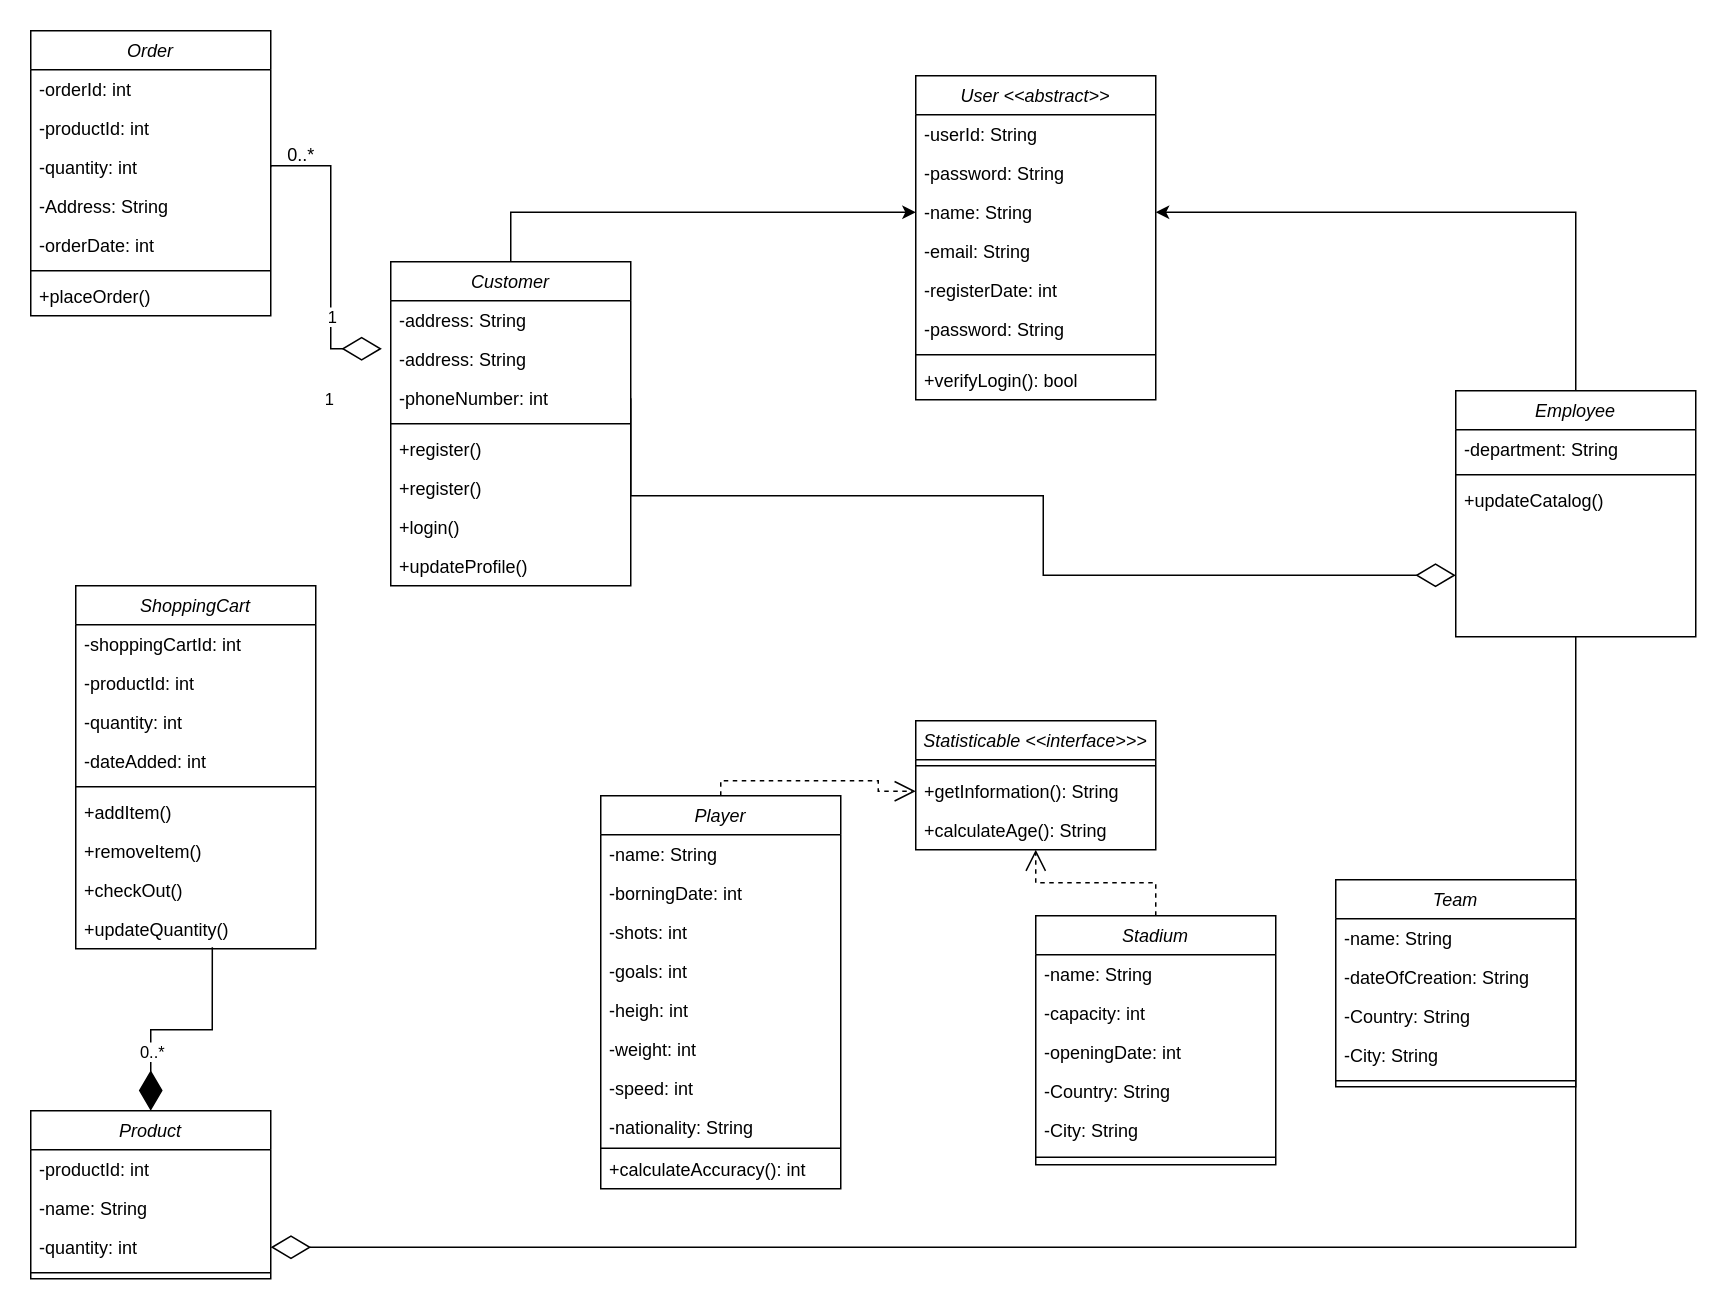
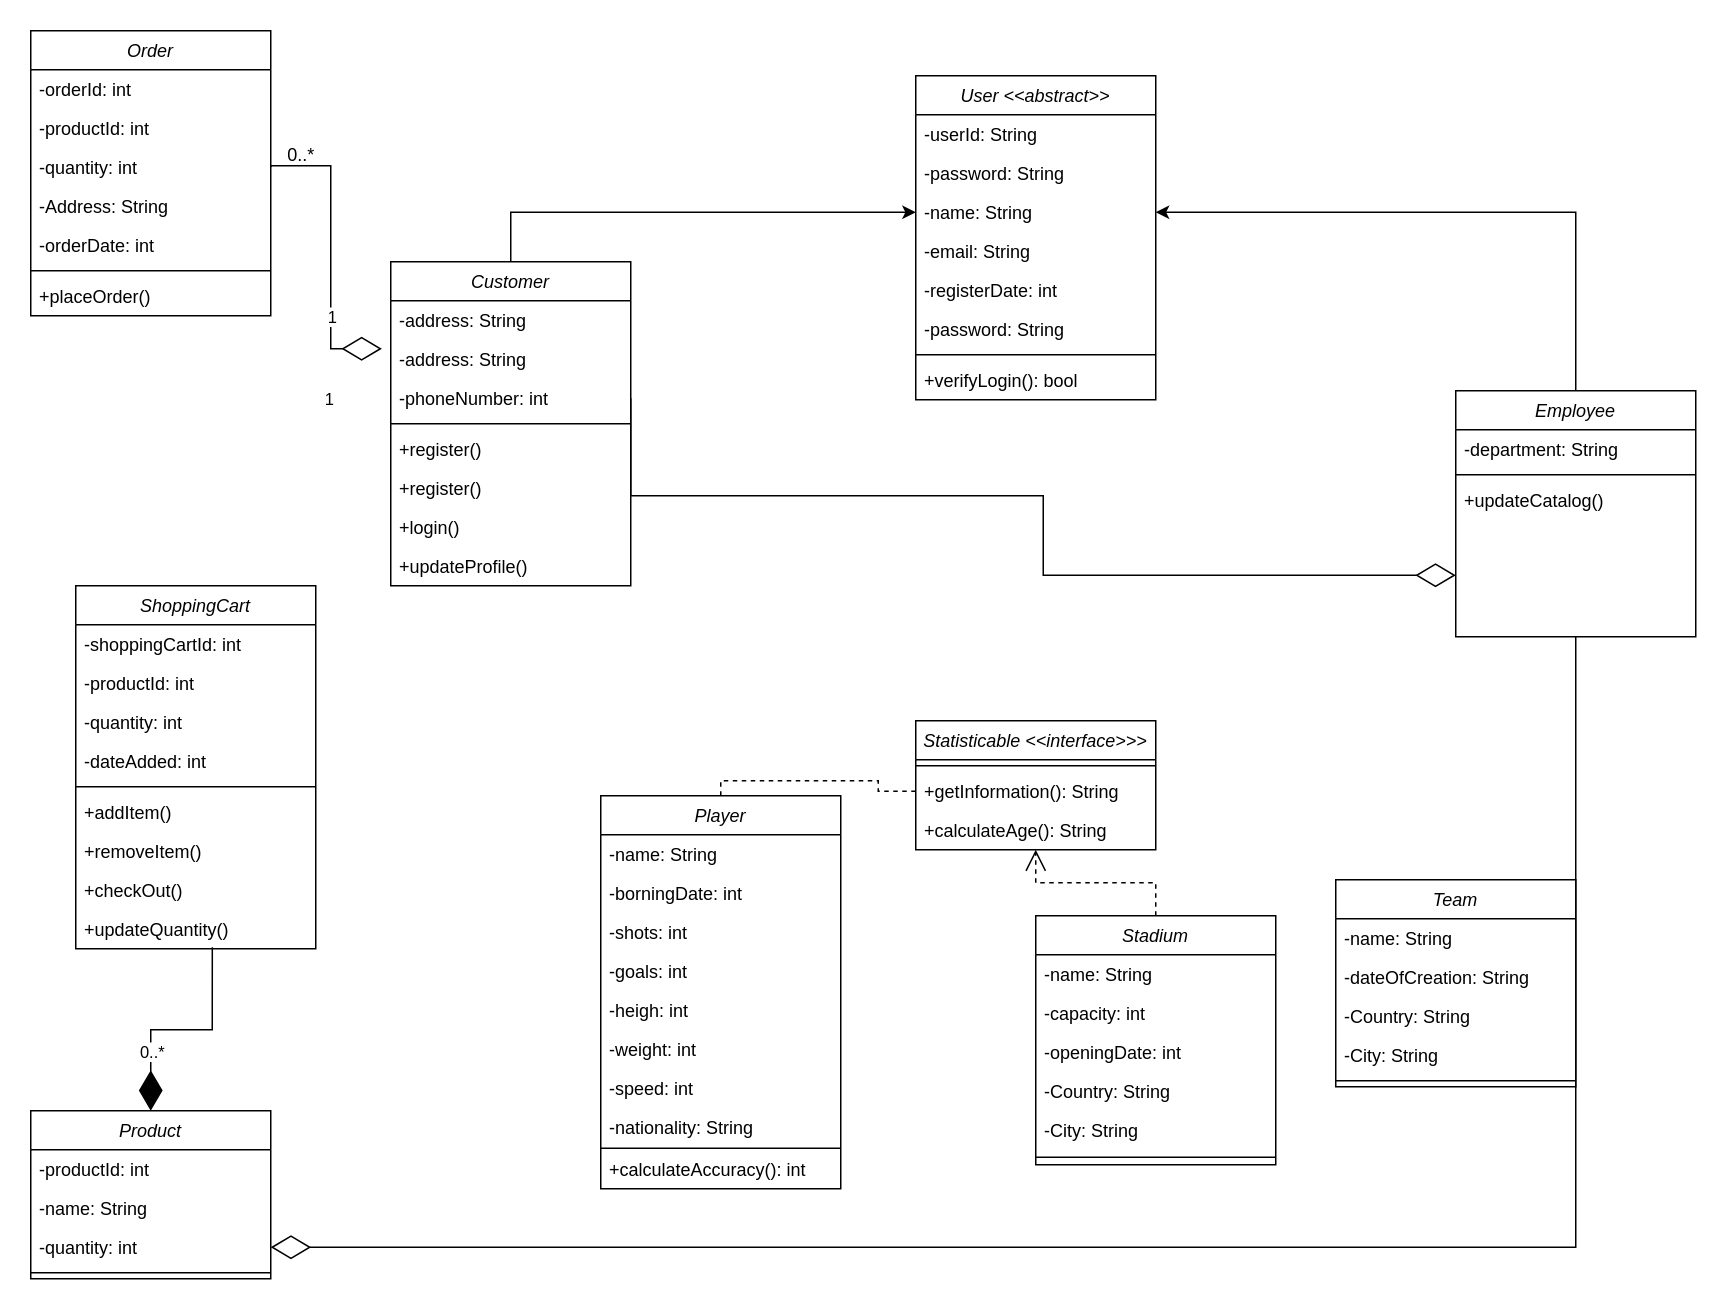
edge "Player" -> "+getInformation(): String": arrowhead open -> none
